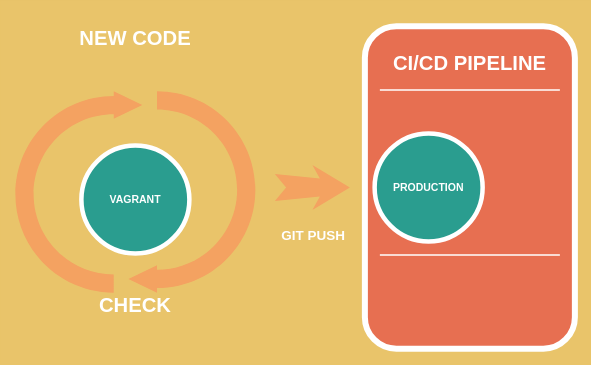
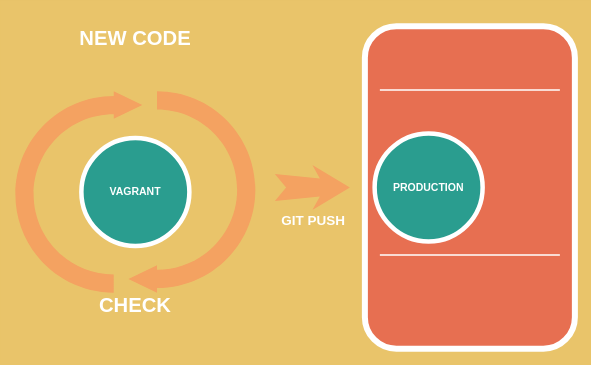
node "CI/CD PIPELINE": removed
node "VAGRANT": moved (135, 199) -> (135, 192)
node "GIT PUSH": moved (313, 235) -> (313, 220)
